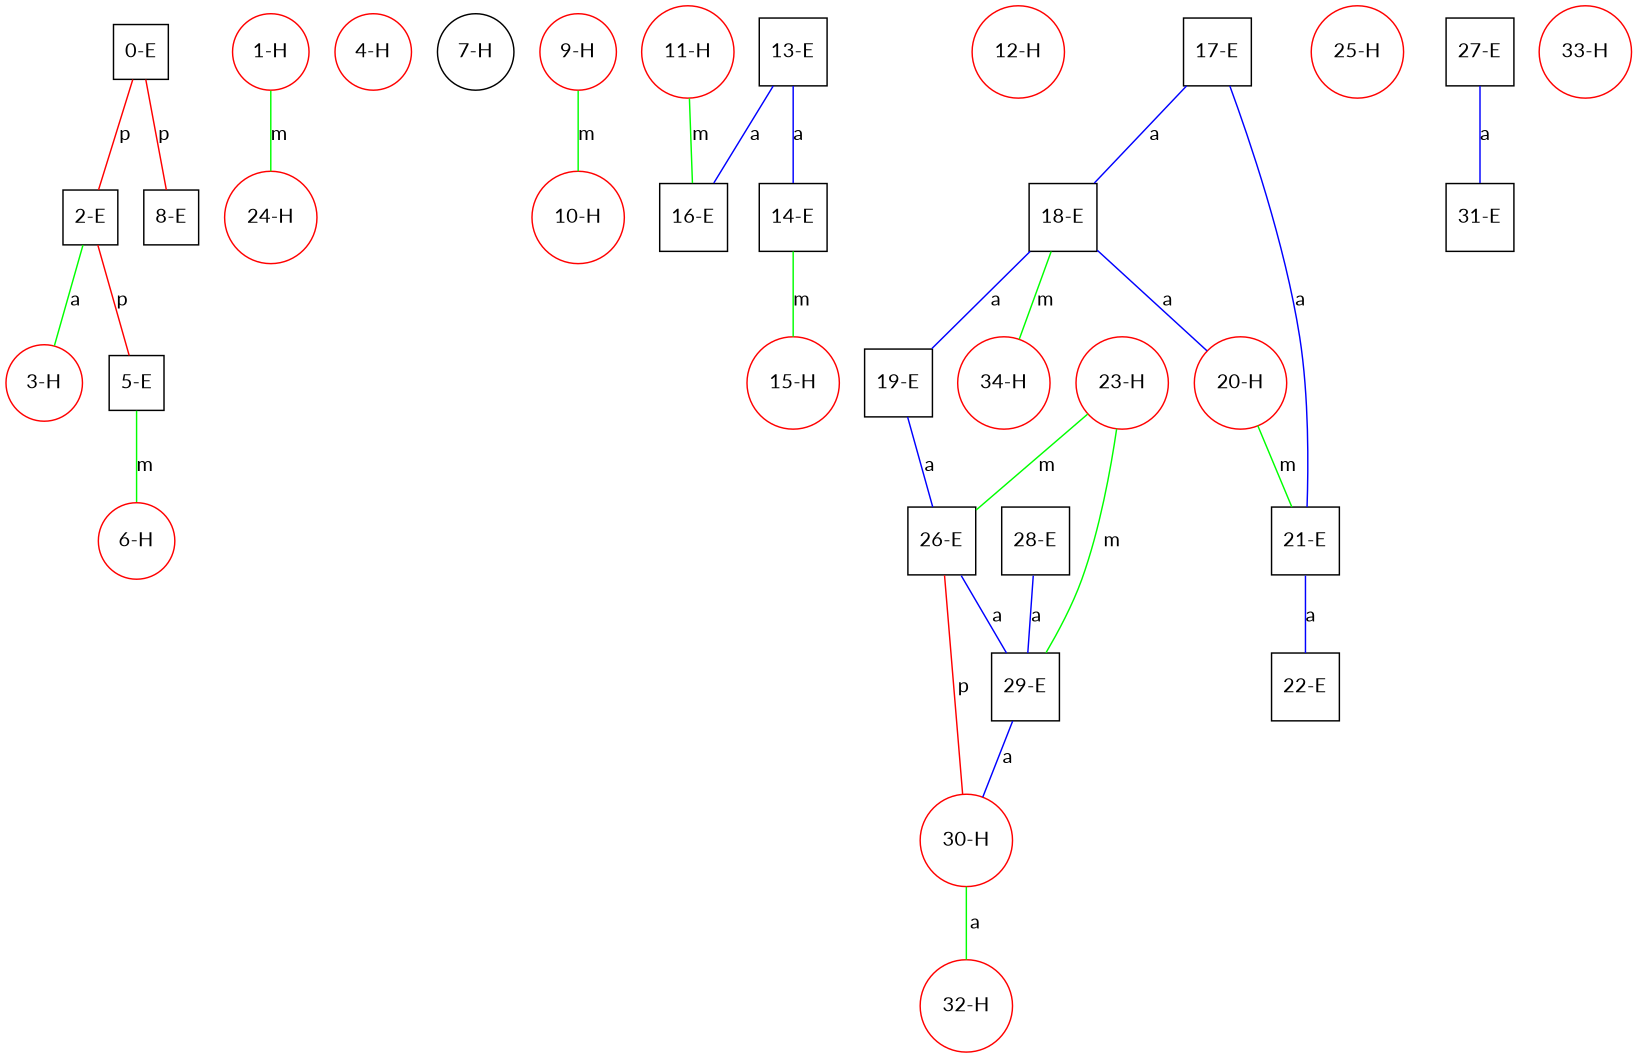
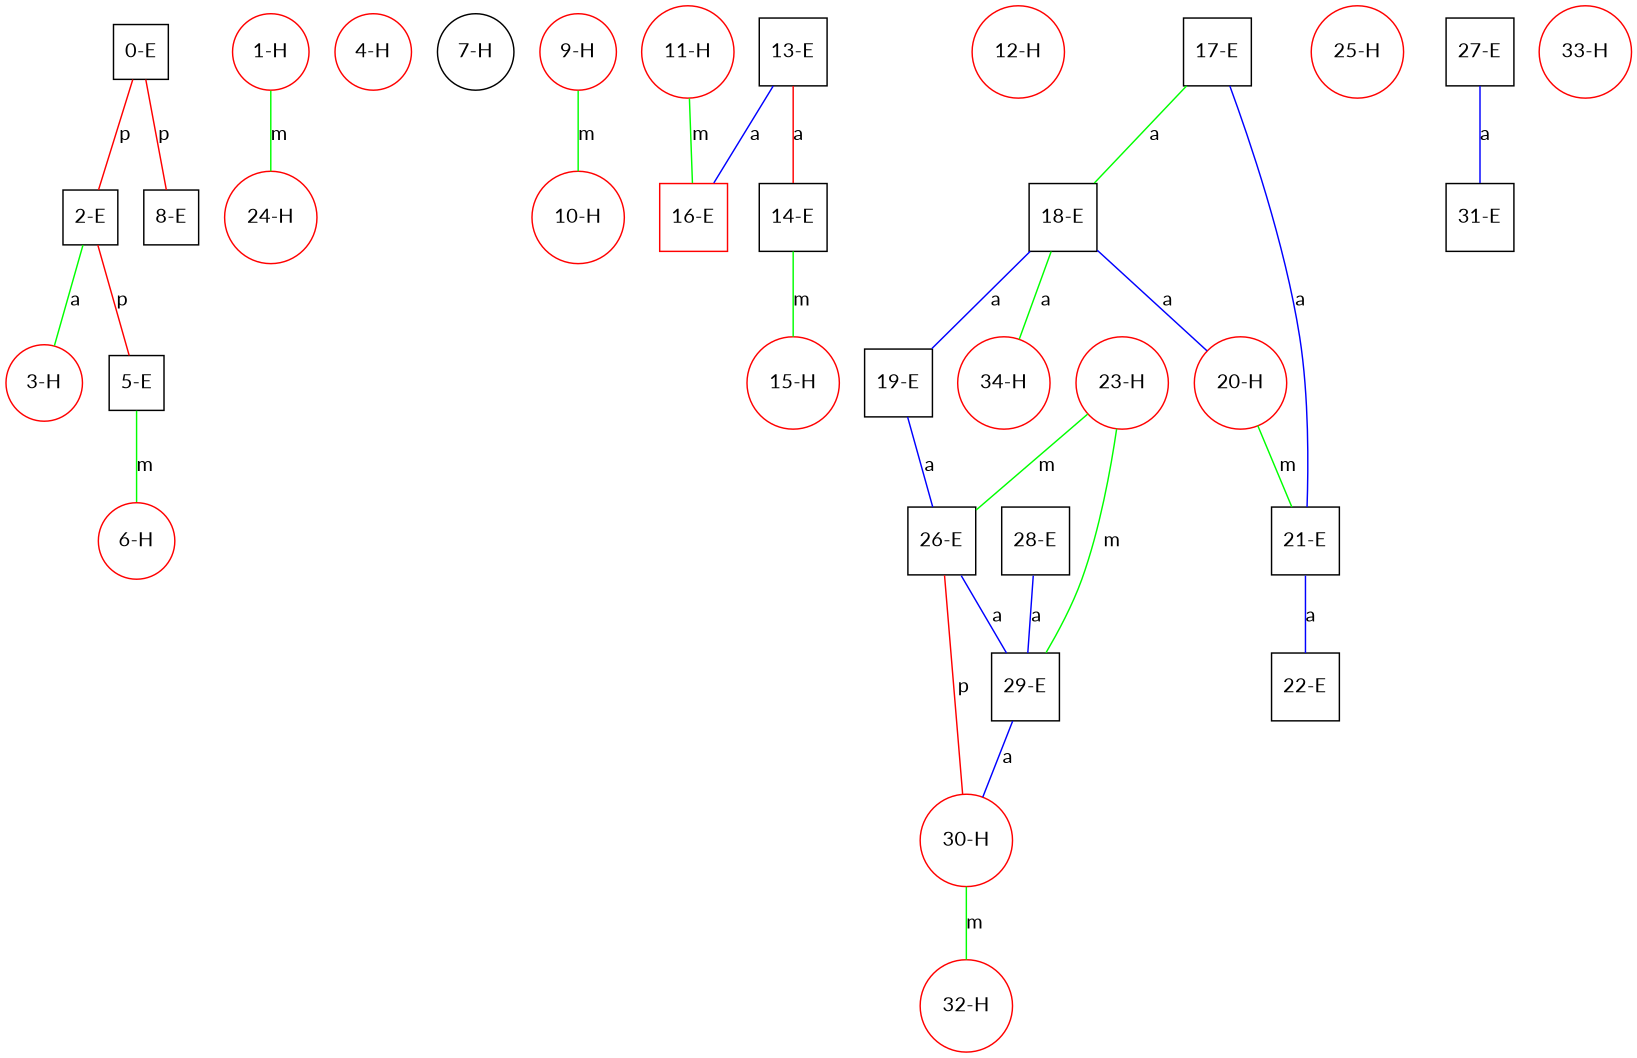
edge "13-E" -- "14-E": color blue -> red
edge "17-E" -- "18-E": color blue -> green
node "16-E": color black -> red
edge "18-E" -- "34-H": label "m" -> "a"
edge "30-H" -- "32-H": label "a" -> "m"
